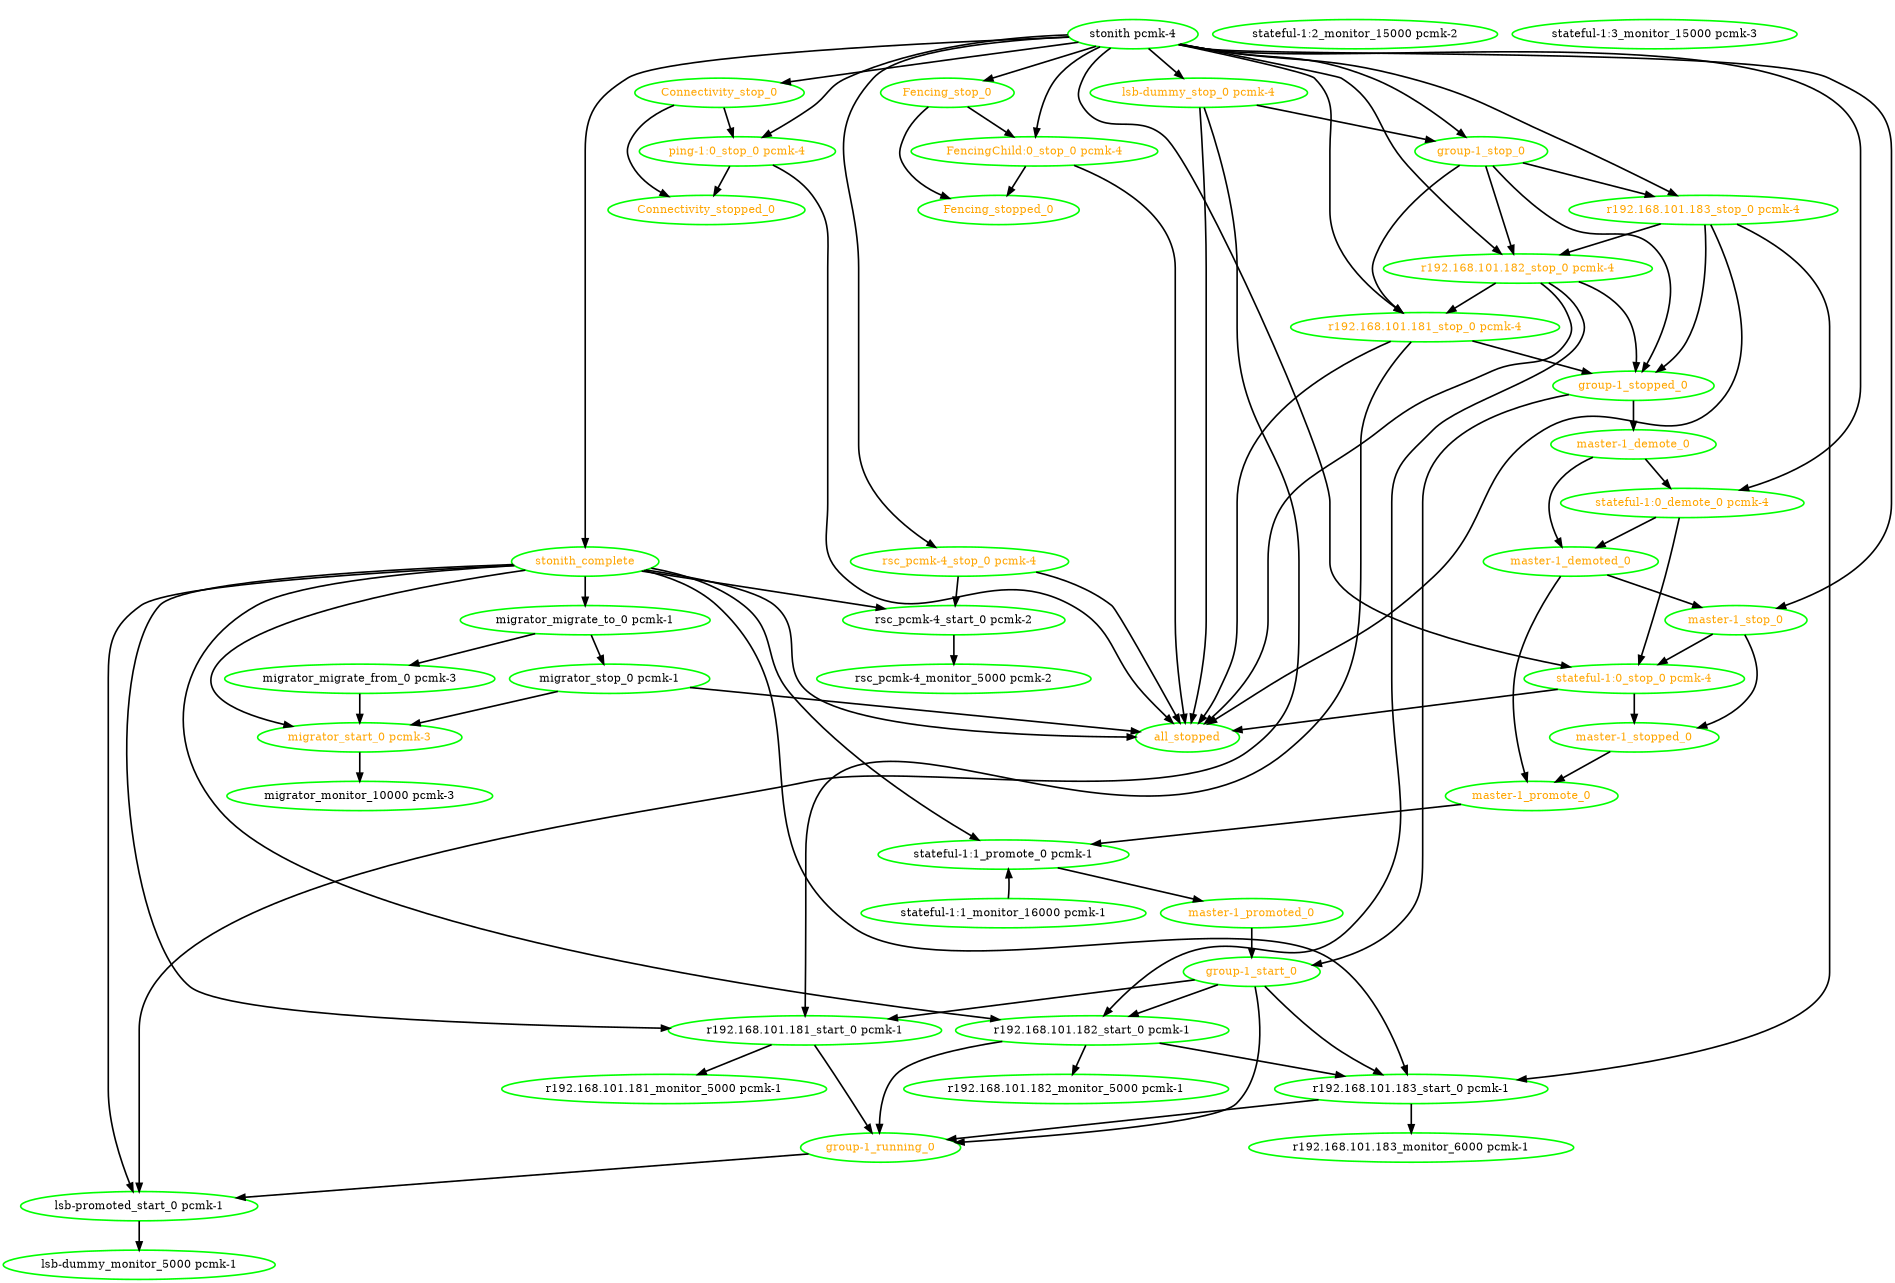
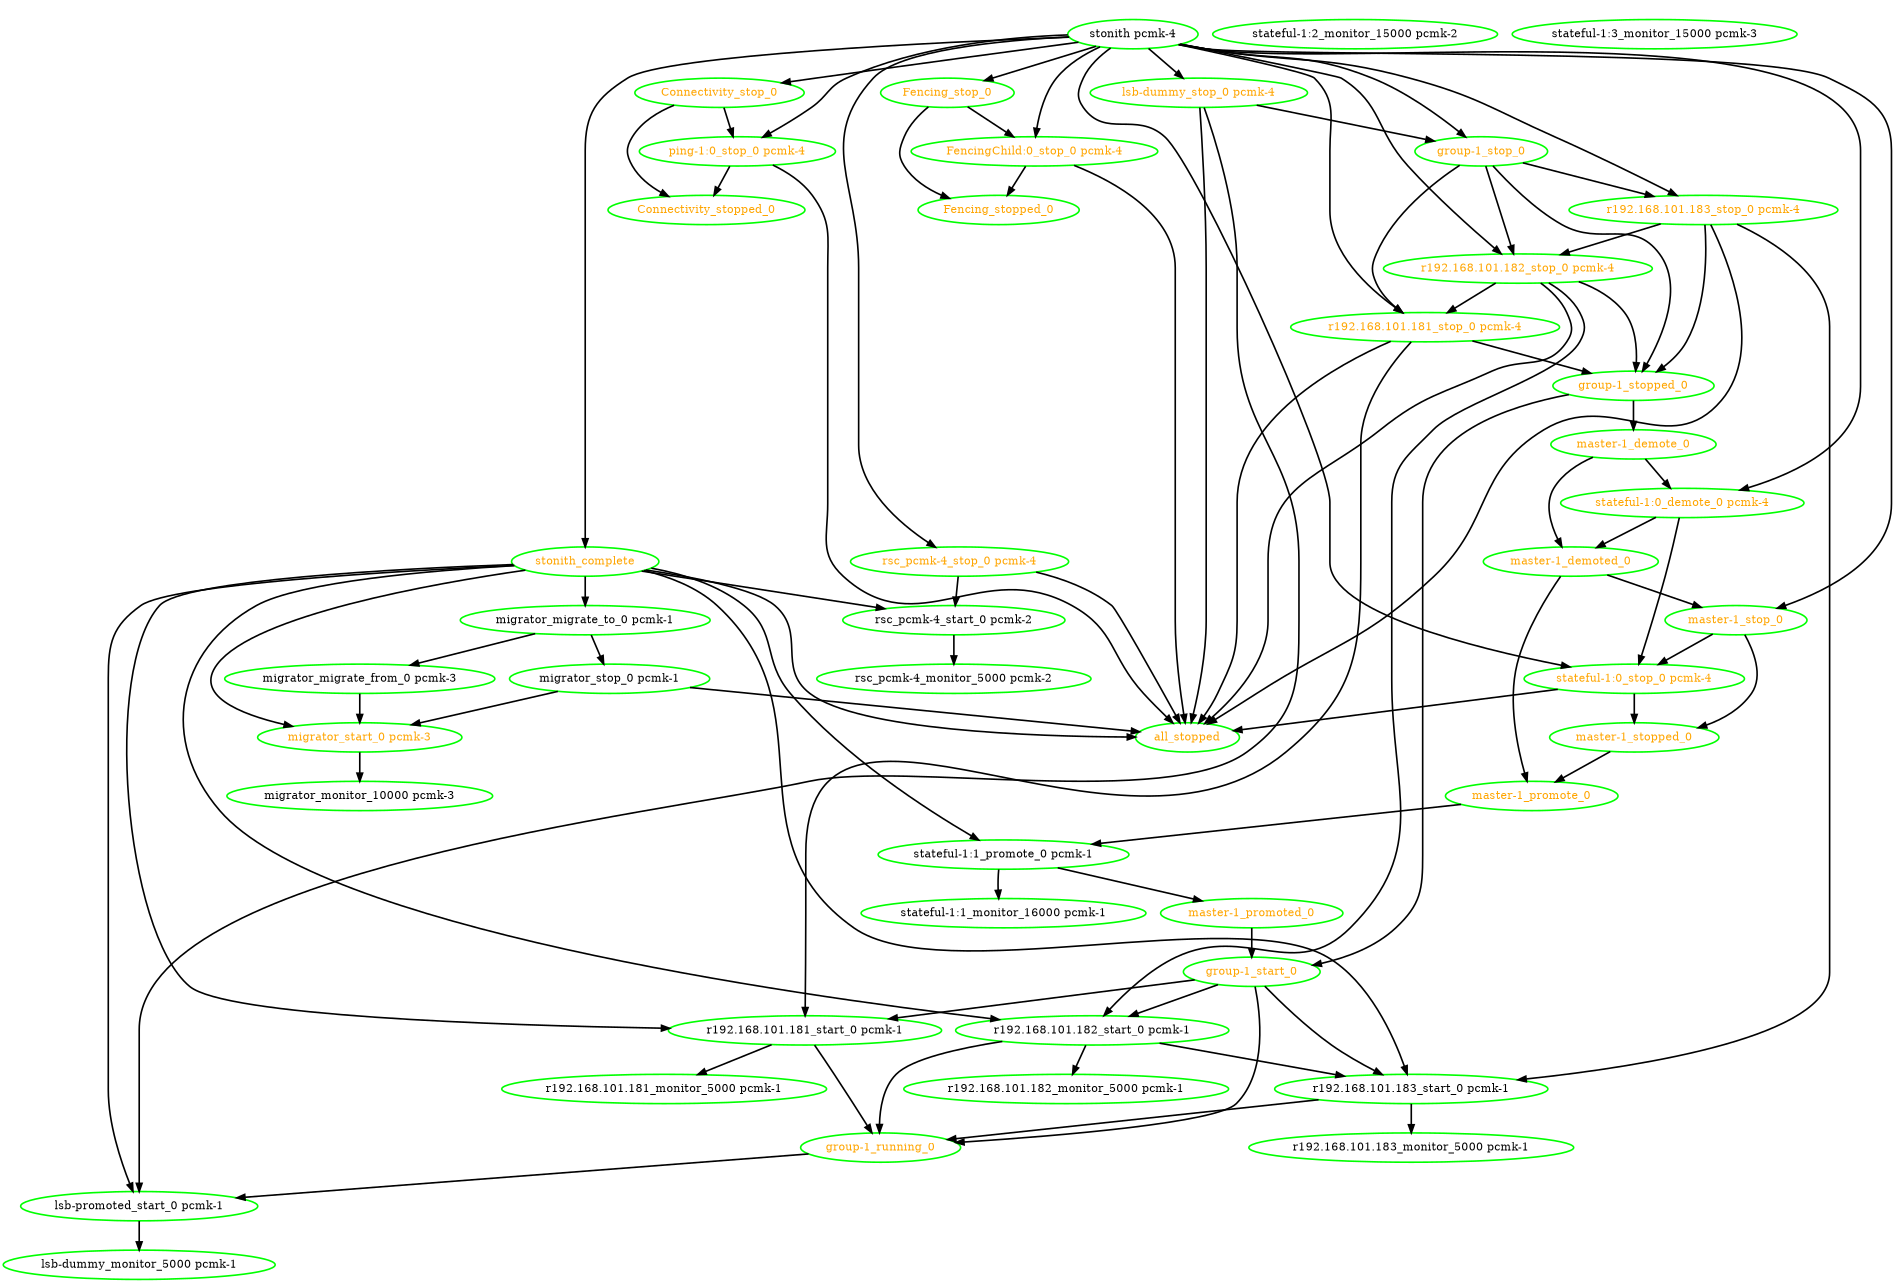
edge "stateful-1:1_monitor_16000 pcmk-1" -> "stateful-1:1_promote_0 pcmk-1": reversed
node "r192.168.101.183_monitor_6000 pcmk-1": label "r192.168.101.183_monitor_6000 pcmk-1" -> "r192.168.101.183_monitor_5000 pcmk-1"
